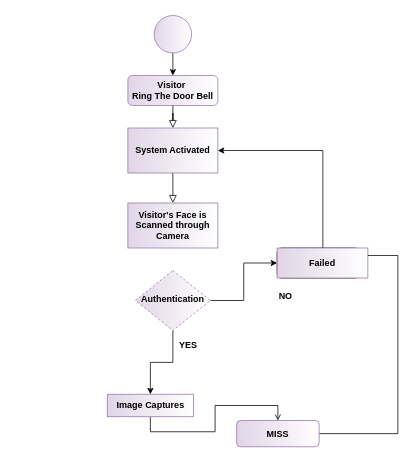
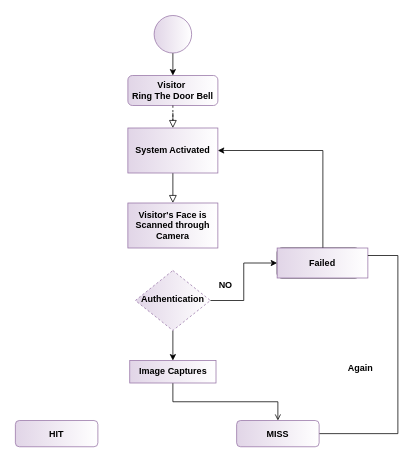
edge "Visitor Ring The Door Bell" -> "System Activated": style solid -> dashed
node "NO": moved (285, 297) -> (225, 285)
node "YES": removed
node "Again": added
node "Image Captures": moved (150, 405) -> (173, 372)
node "HIT": added
